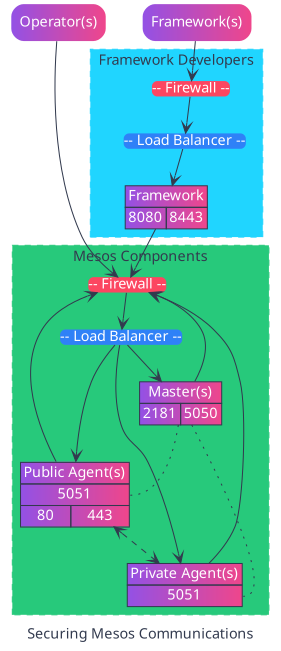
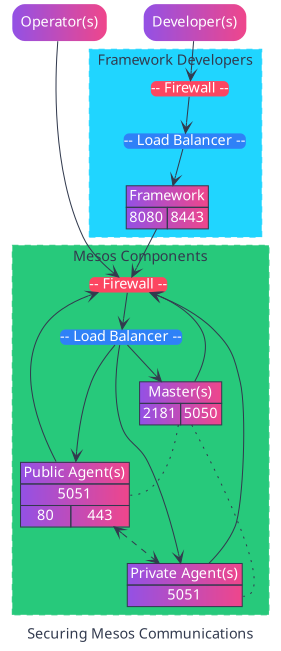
node "Framework(s)": label "Framework(s)" -> "Developer(s)"
